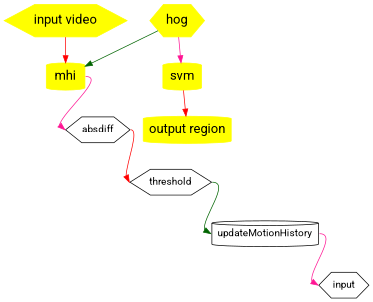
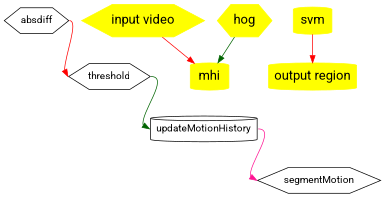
edge "hog" -> "svm": removed
edge "mhi" -> "absdiff": removed
node "input": label "input" -> "segmentMotion"
